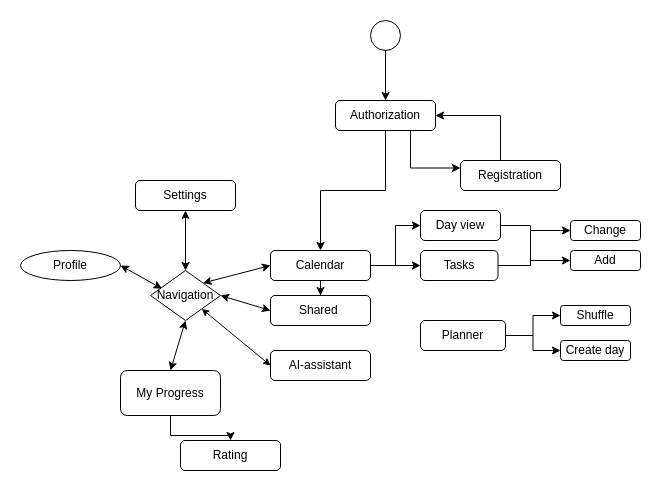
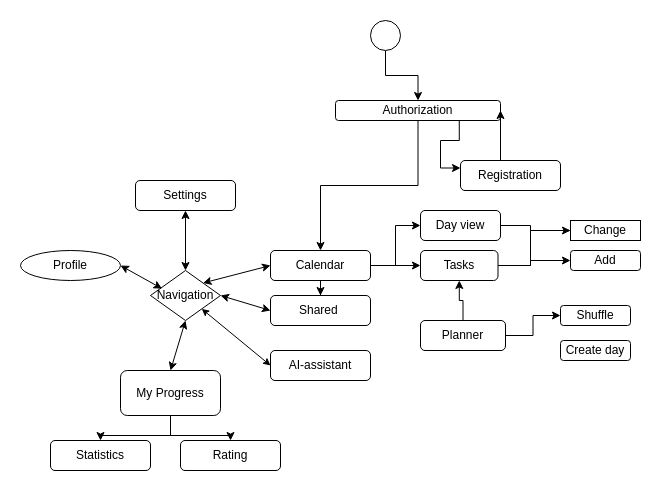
node "Authorization": size 100x30 -> 165x20
node "Change": shape rounded rectangle -> rectangle
edge "Planner" -> "Create day": now "Planner" -> "Tasks"
edge "My Progress" -> "Statistics": added
node "Statistics": added
